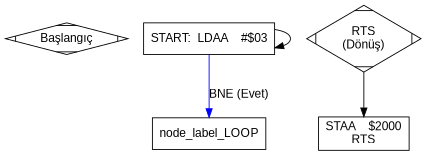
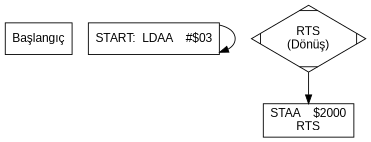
node "Başlangıç": shape Mdiamond -> box
node "node_label_LOOP": removed
